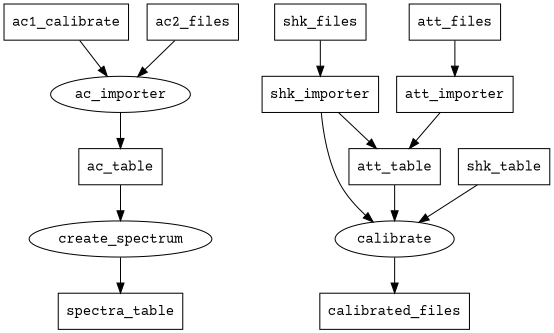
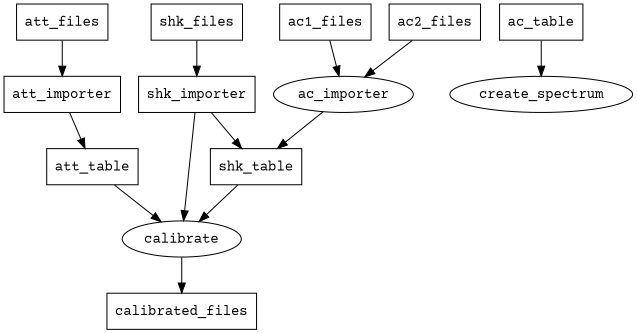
node "ac1_calibrate": label "ac1_calibrate" -> "ac1_files"
edge "ac_importer" -> "ac_table": now "ac_importer" -> "shk_table"
edge "shk_importer" -> "att_table": now "shk_importer" -> "shk_table"
node "spectra_table": removed
